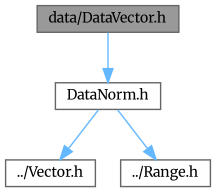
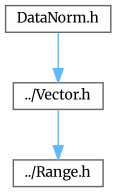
node "data/DataVector.h": removed
edge "DataNorm.h" -> "../Range.h": now "../Vector.h" -> "../Range.h"
